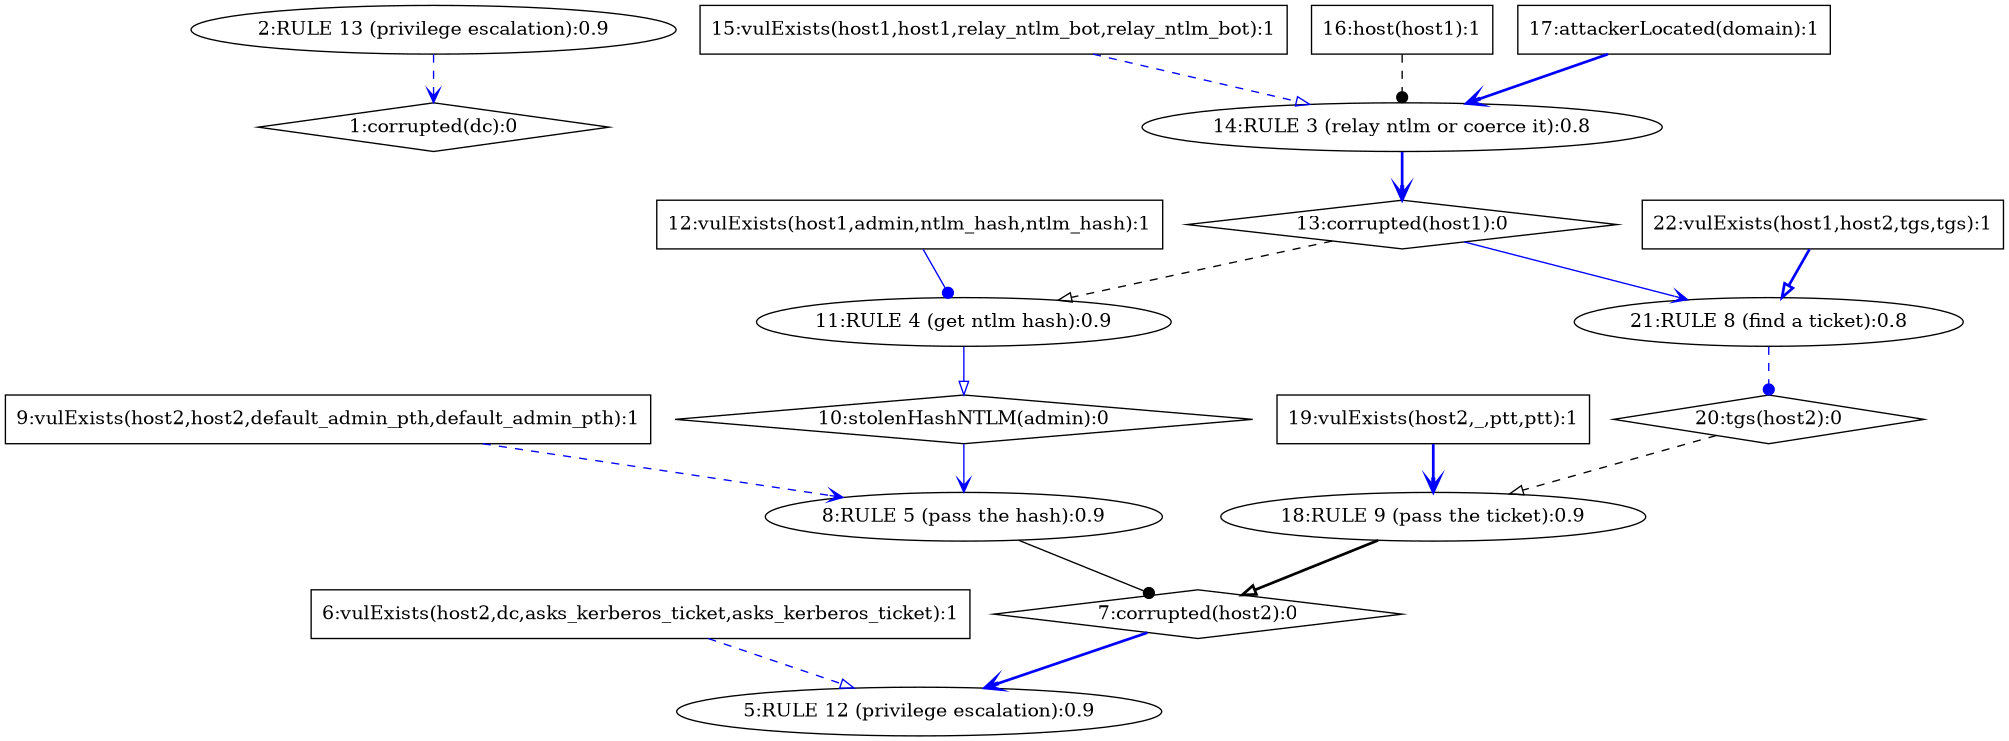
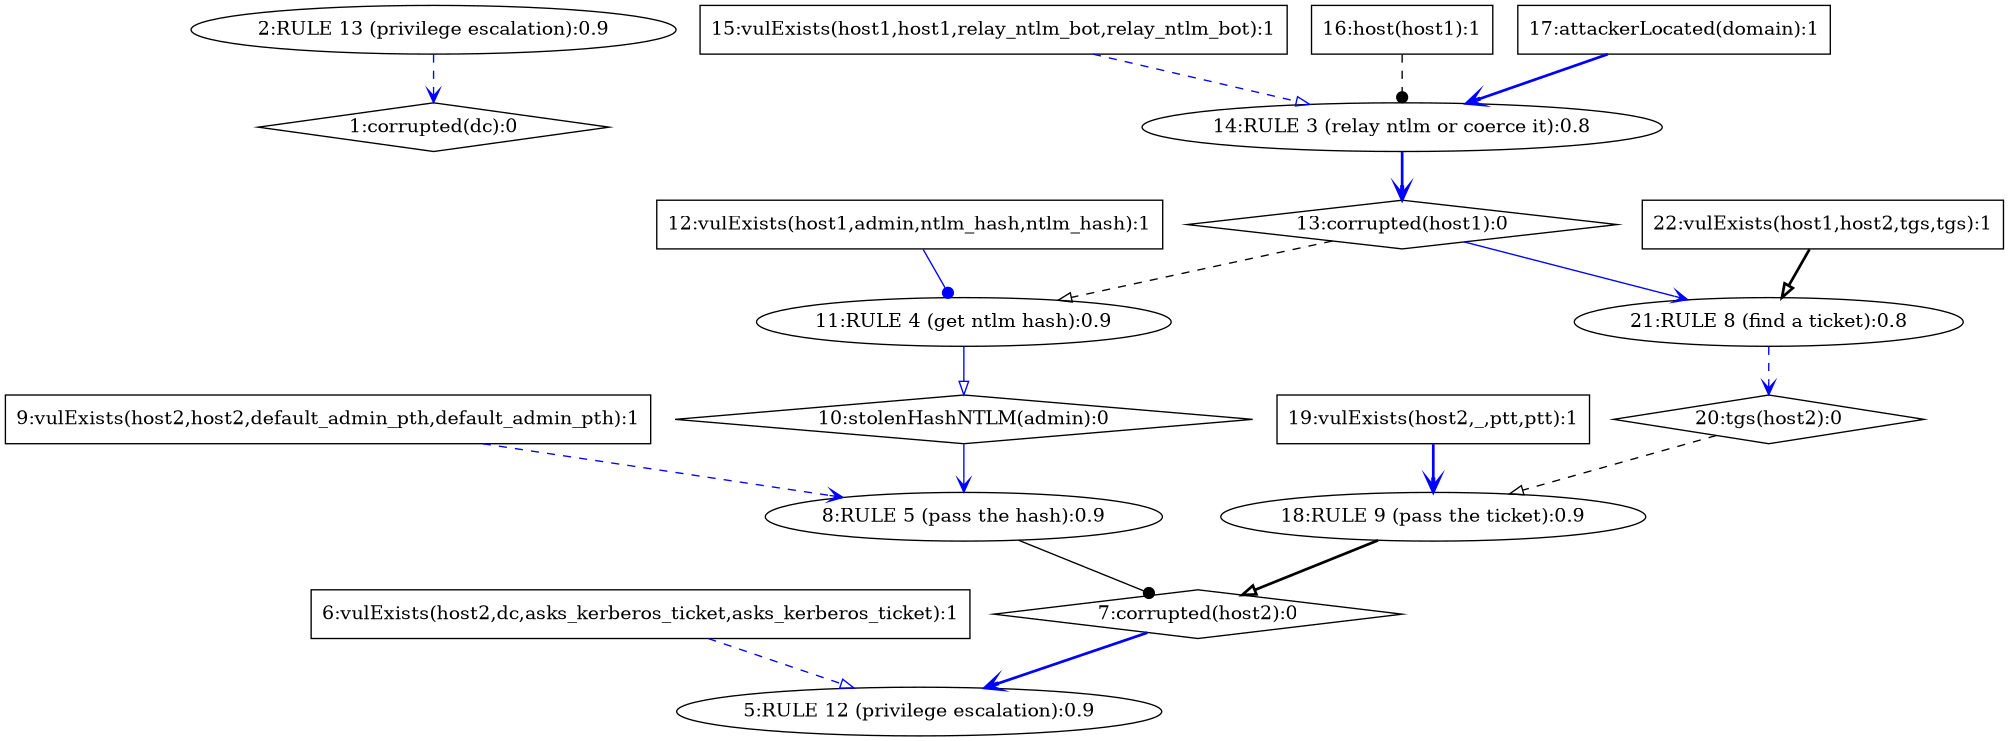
edge "22:vulExists(host1,host2,tgs,tgs):1" -> "21:RULE 8 (find a ticket):0.8": color blue -> black
edge "21:RULE 8 (find a ticket):0.8" -> "20:tgs(host2):0": arrowhead dot -> vee
